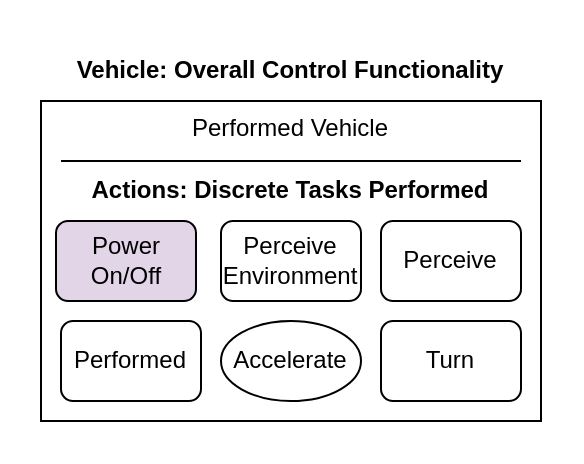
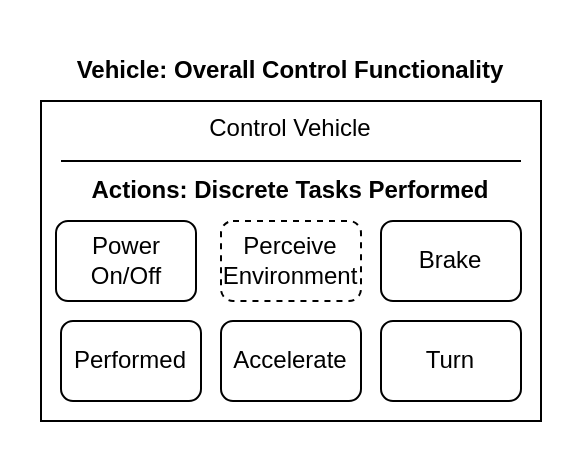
node "Performed Vehicle": label "Performed Vehicle" -> "Control Vehicle"
node "Power On/Off": fillcolor #e1d5e7 -> #ffffff
node "Perceive Environment": style solid -> dashed
node "Perceive": label "Perceive" -> "Brake"
node "Accelerate": shape ellipse -> rounded rectangle
